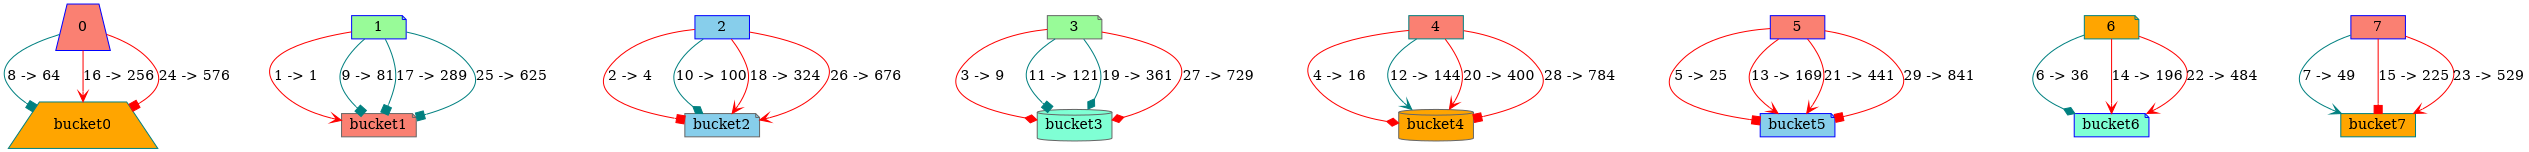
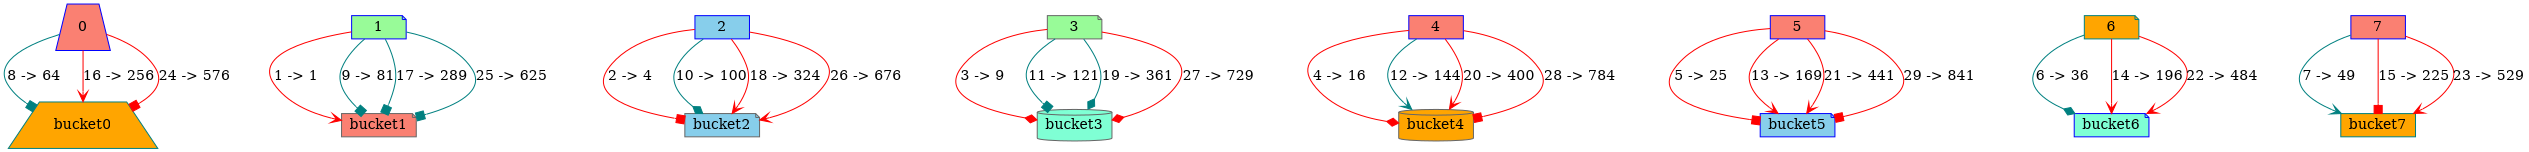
node "4": color teal -> blue
